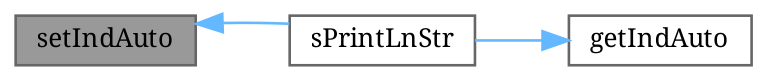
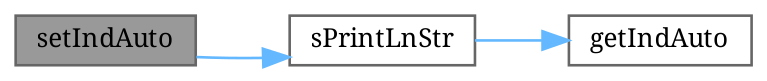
edge "sPrintLnStr" -> "setIndAuto": reversed
